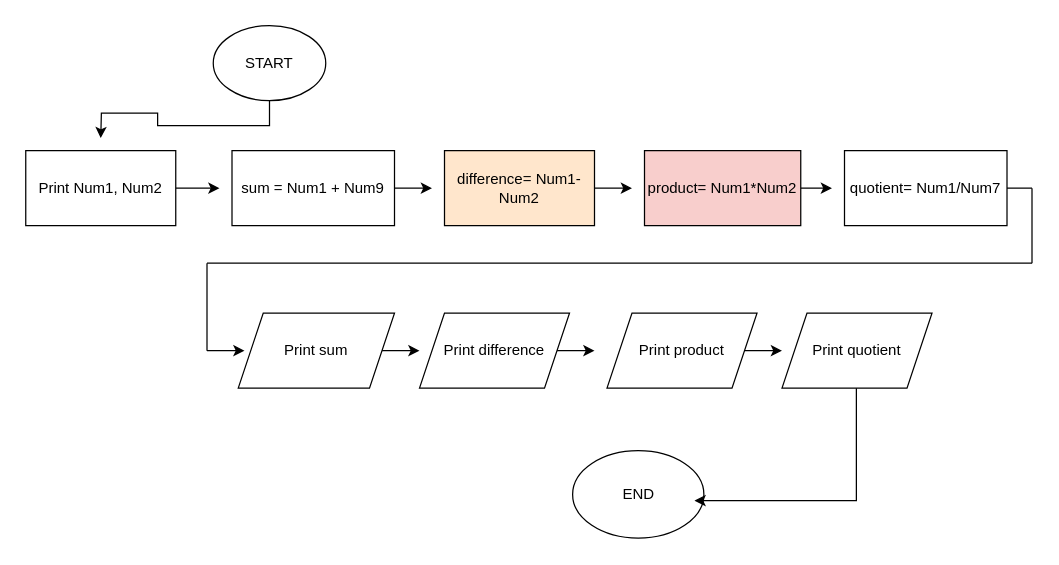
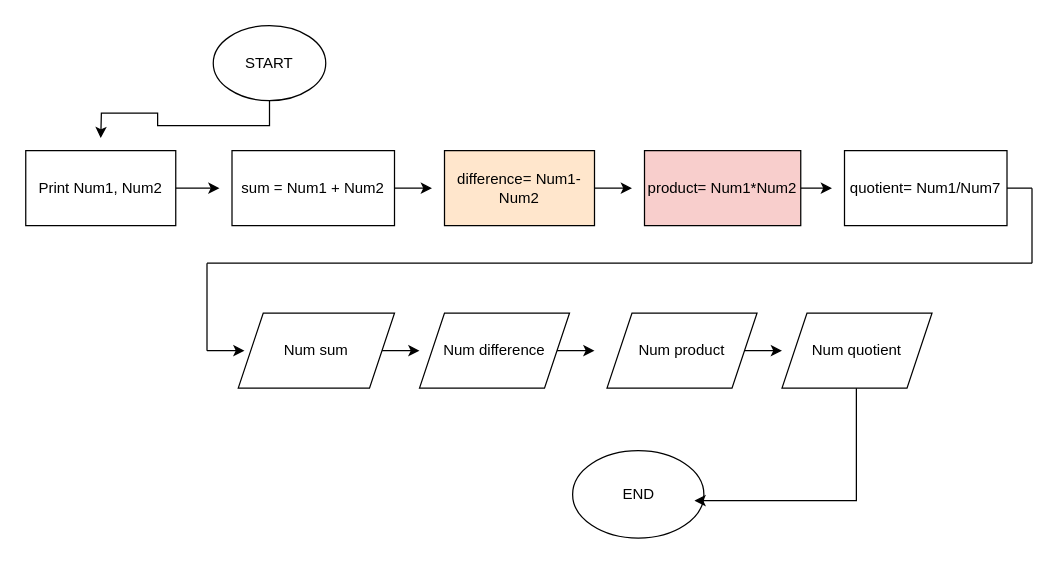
node "sum = Num1 + Num9": label "sum = Num1 + Num9" -> "sum = Num1 + Num2"
node "Print sum": label "Print sum" -> "Num sum"
node "Print difference": label "Print difference" -> "Num difference"
node "Print product": label "Print product" -> "Num product"
node "Print quotient": label "Print quotient" -> "Num quotient"
